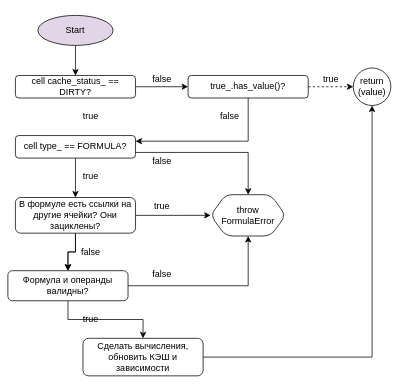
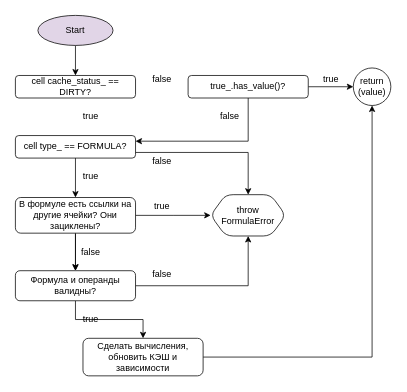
edge "cell cache_status_ == DIRTY?" -> "true_.has_value()?": removed
edge "true_.has_value()?" -> "return (value)": style dashed -> solid
node "Формула и операнды валидны?": moved (68, 285) -> (75, 285)
